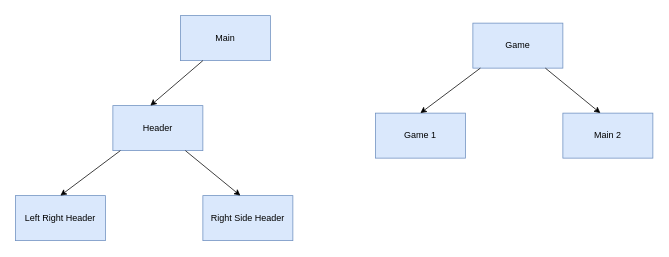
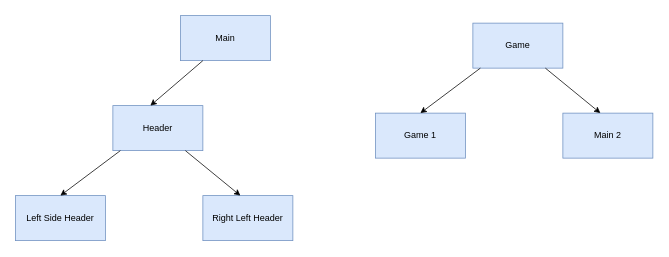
node "Left Right Header": label "Left Right Header" -> "Left Side Header"
node "Right Side Header": label "Right Side Header" -> "Right Left Header"
